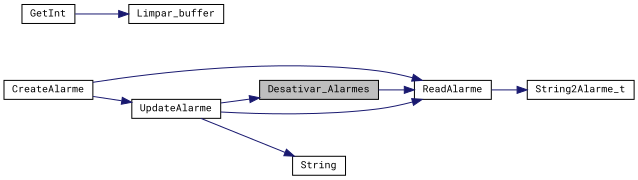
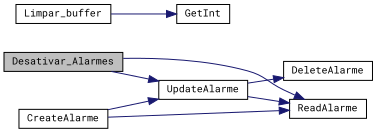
edge "GetInt" -> "Limpar_buffer": reversed
node "String2Alarme_t": removed
edge "UpdateAlarme" -> "Desativar_Alarmes": reversed
node "String": label "String" -> "DeleteAlarme"
